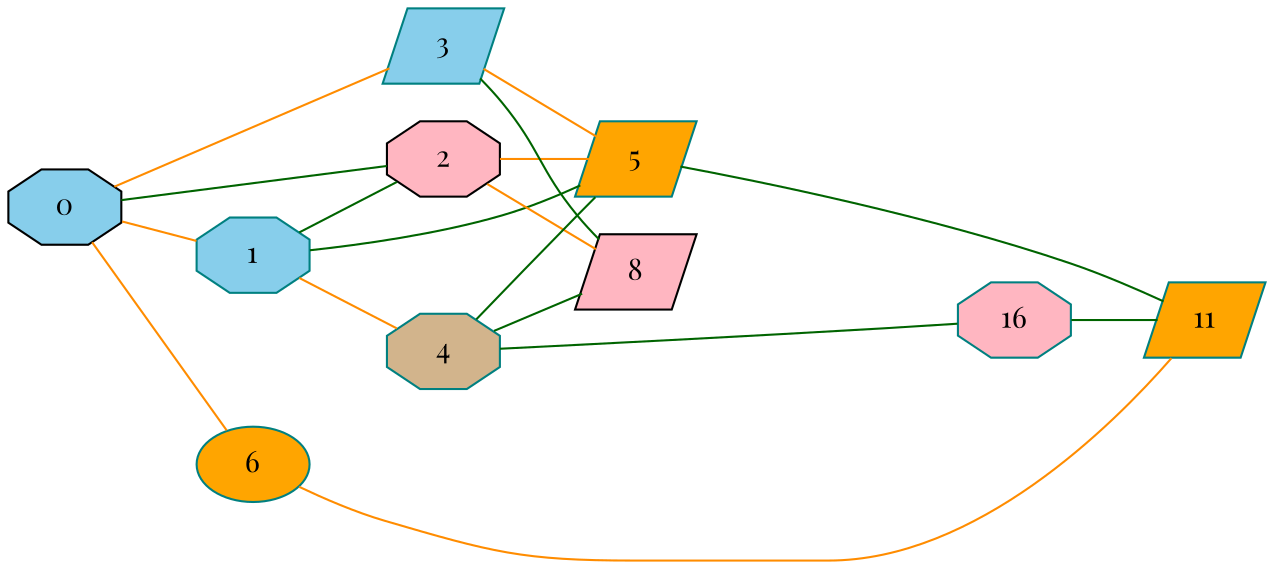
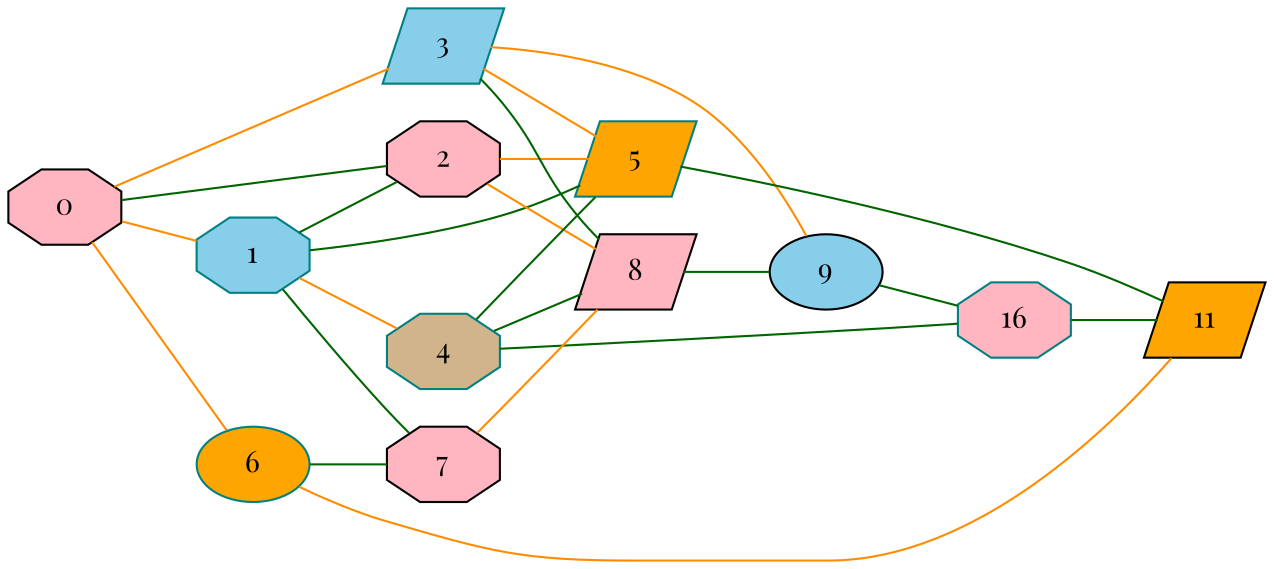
node "0": fillcolor skyblue -> lightpink
node "9": added
node "11": color teal -> black
node "7": added
